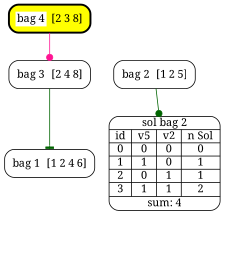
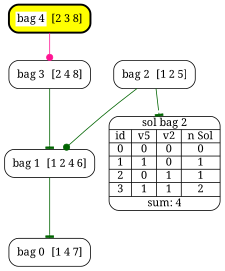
edge "bag 2" -> "sol bag 2": arrowhead dot -> tee
edge "bag 2" -> "bag 1": added
node "bag 0": added
